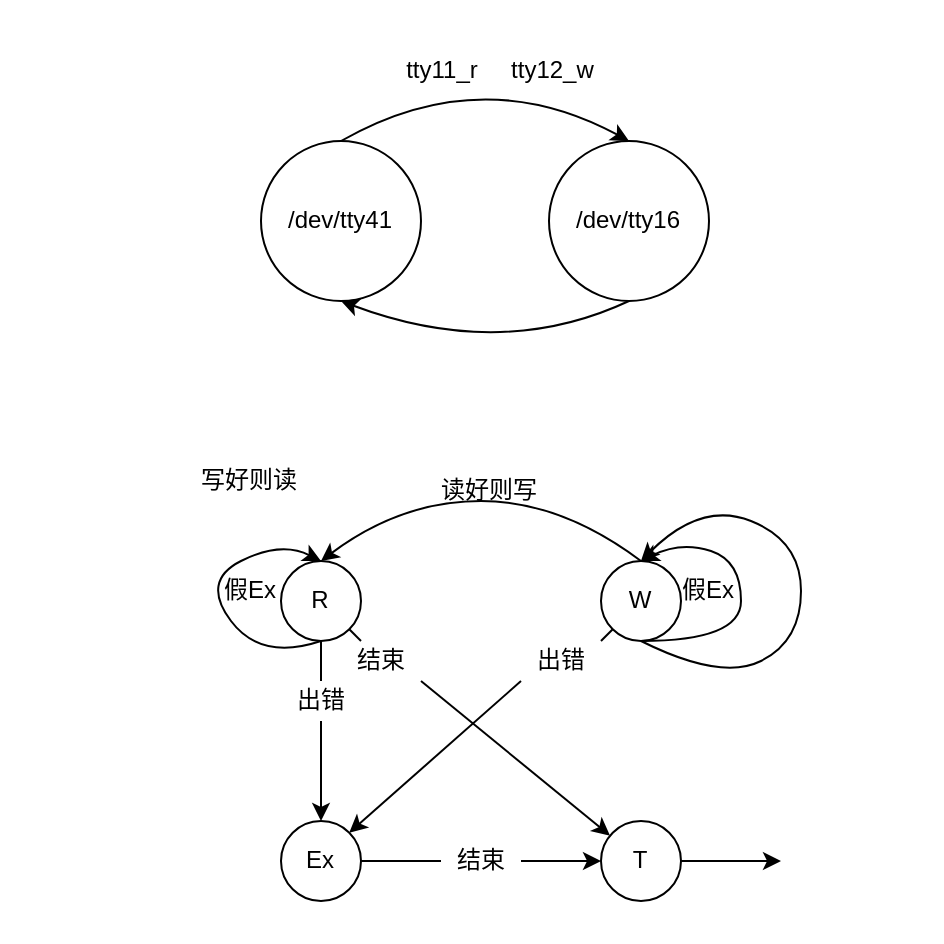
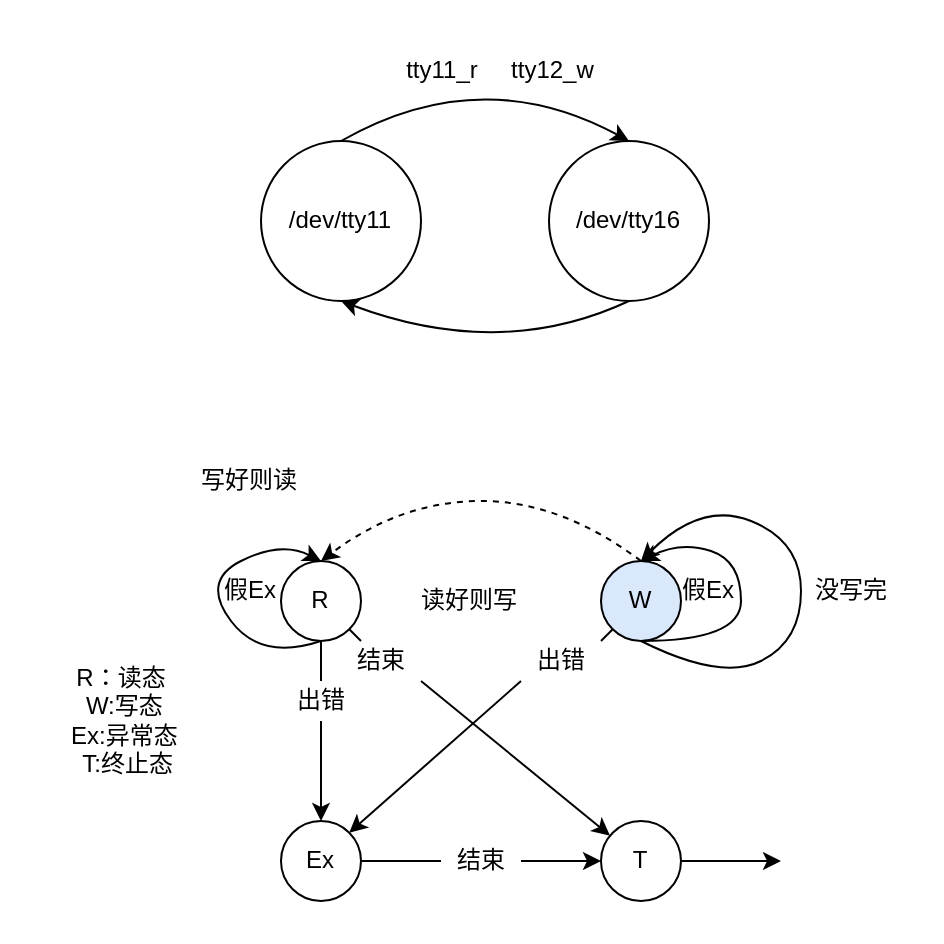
node "/dev/tty41": label "/dev/tty41" -> "/dev/tty11"
node "读好则写": moved (489, 491) -> (469, 601)
edge "W" -> "R": style solid -> dashed
node "没写完": added
node "W": fillcolor #ffffff -> #dae8fc
node "R：读态 W:写态 Ex:异常态 T:终止态": added
